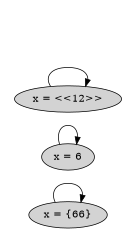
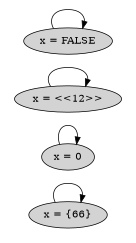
node "x = FALSE": added
node "x = 6": label "x = 6" -> "x = 0"
